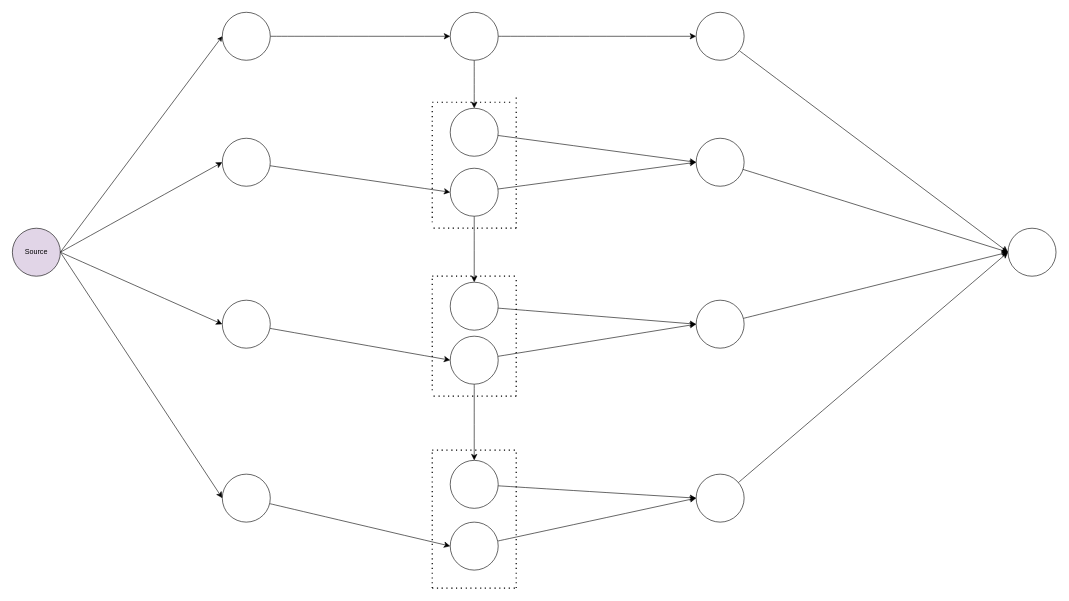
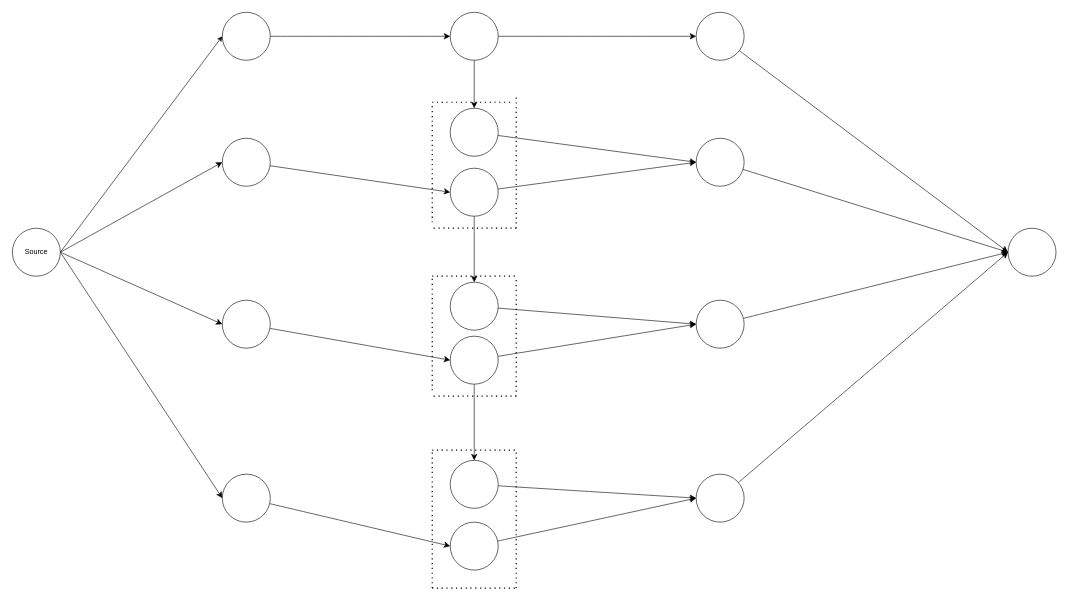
node "Source": fillcolor #e1d5e7 -> #ffffff
